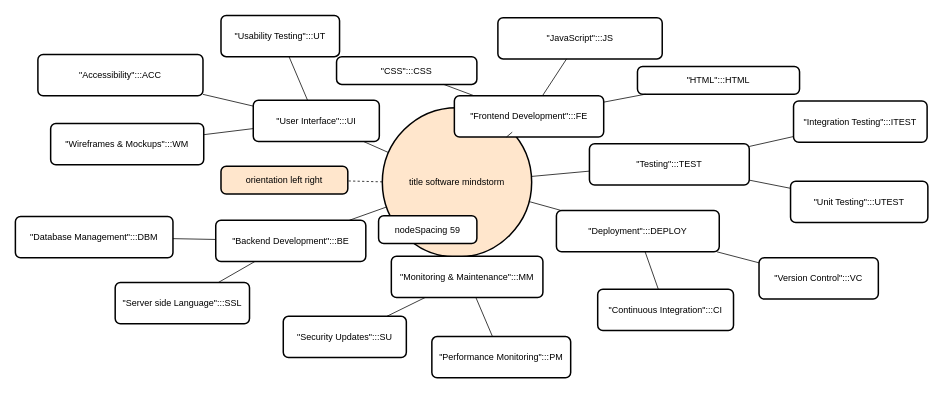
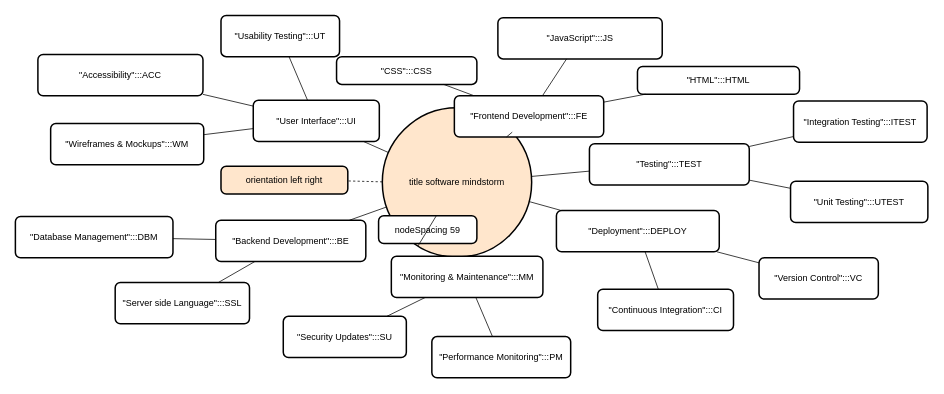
edge "title software mindstorm" -- "nodeSpacing 59": added
